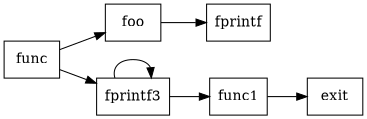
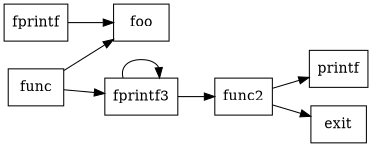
edge "foo" -> "fprintf": reversed
node "printf": added
node "func1": label "func1" -> "func2"
